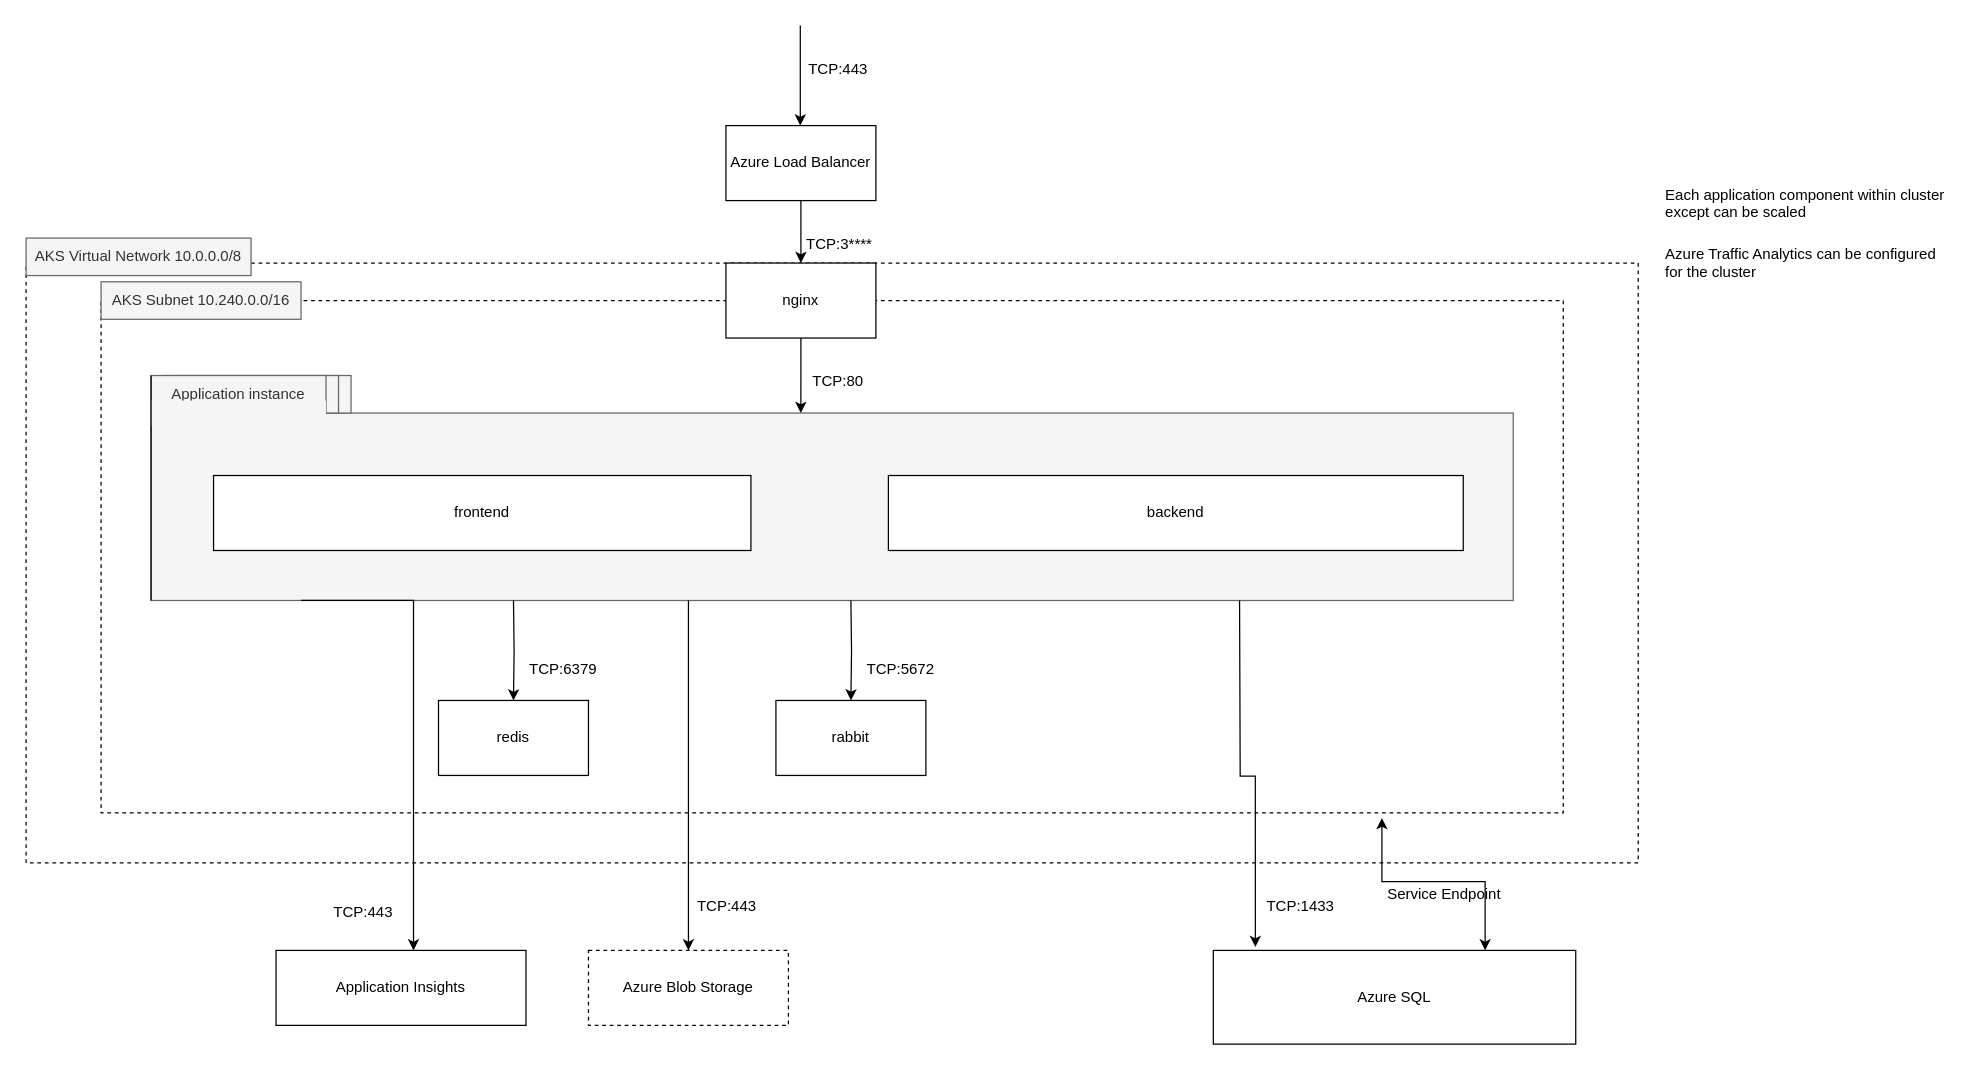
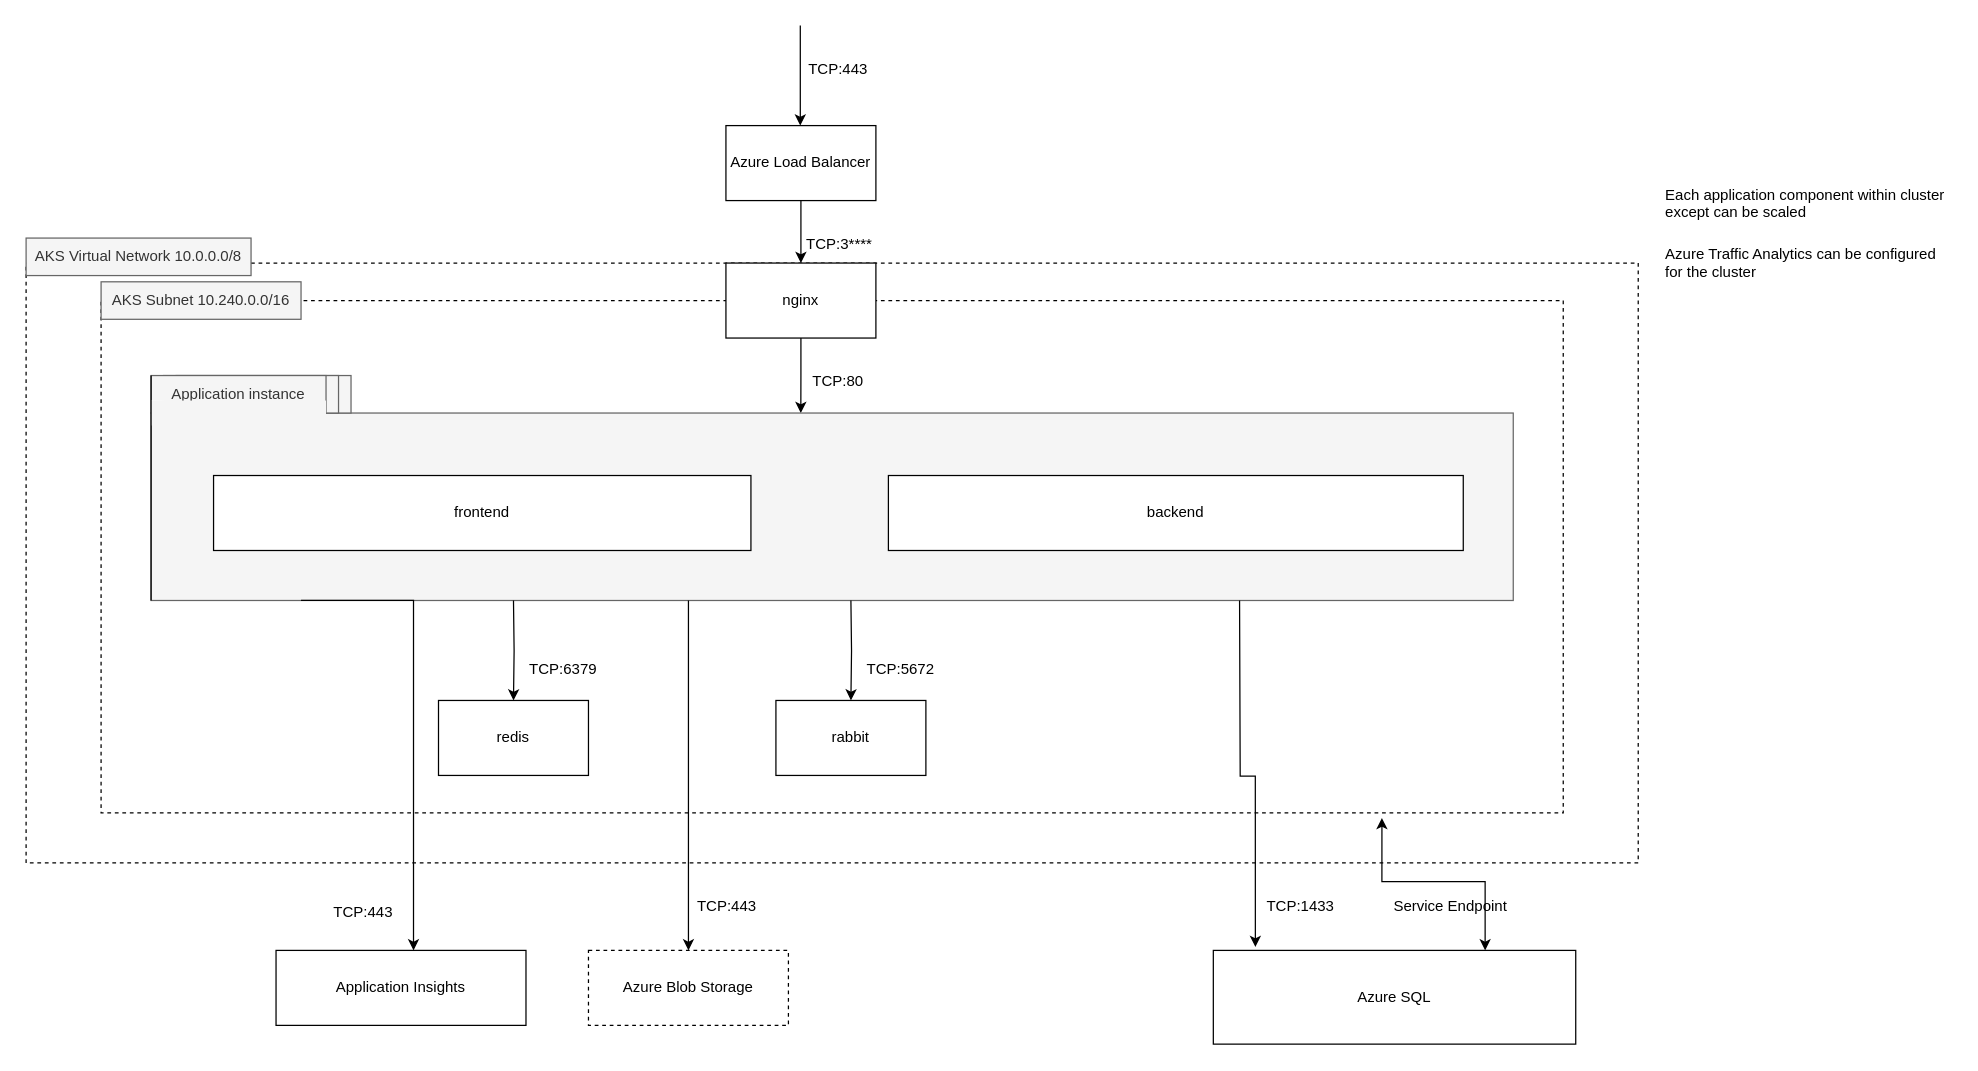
node "Service Endpoint": moved (1444, 895) -> (1451, 907)
